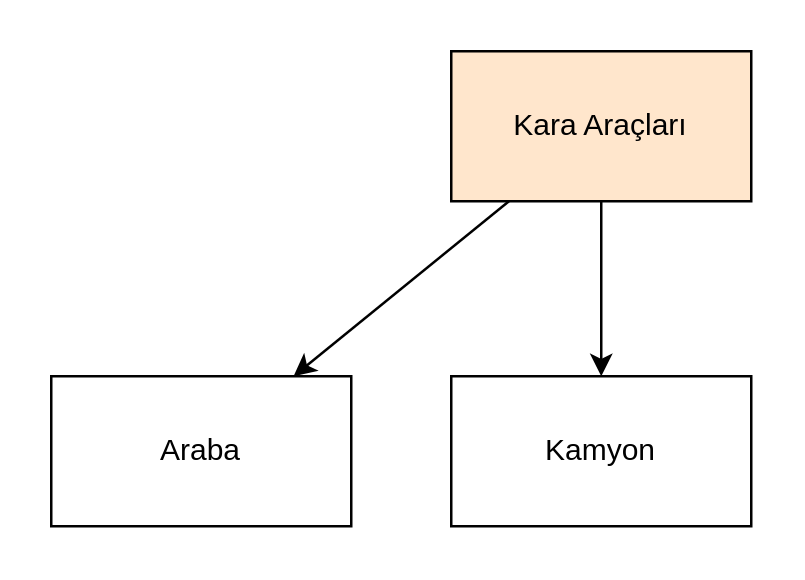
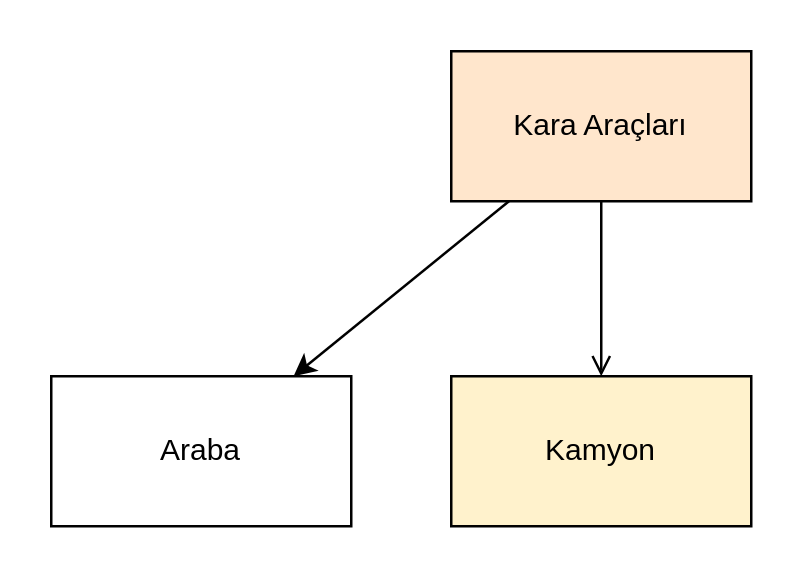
edge "Kara Araçları" -> "Kamyon": arrowhead classic -> open
node "Kamyon": fillcolor #ffffff -> #fff2cc
